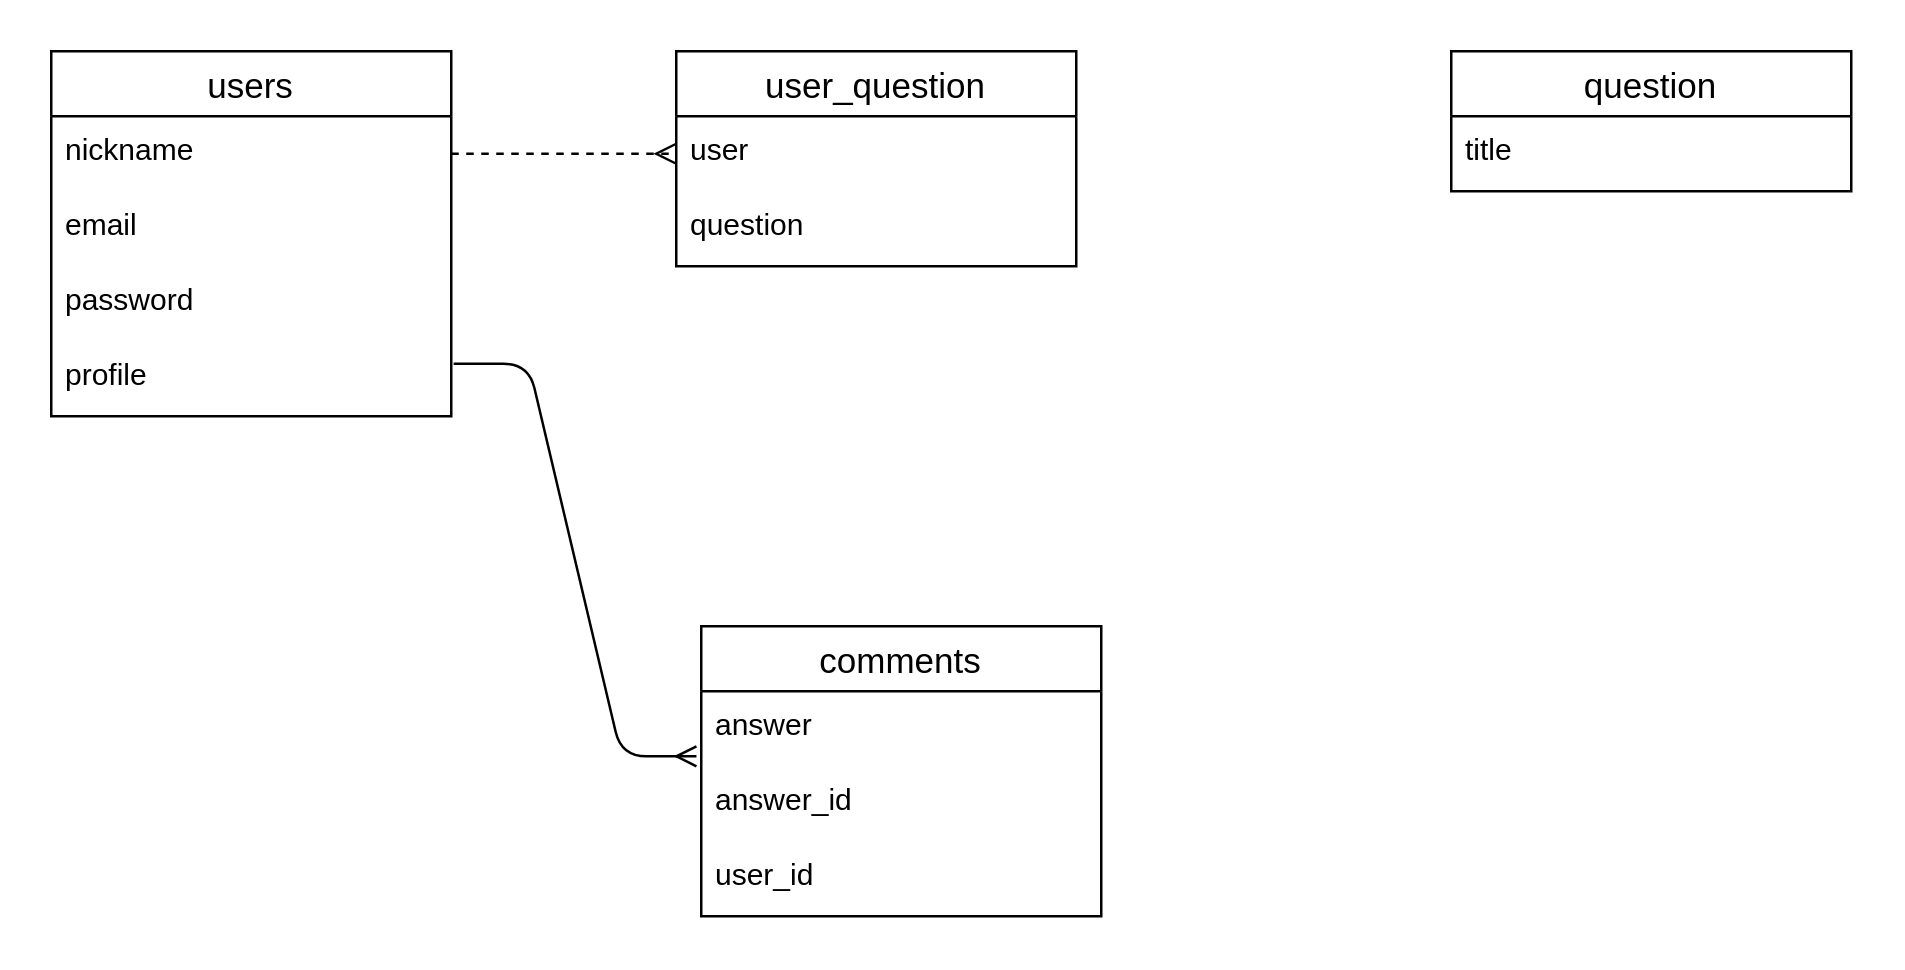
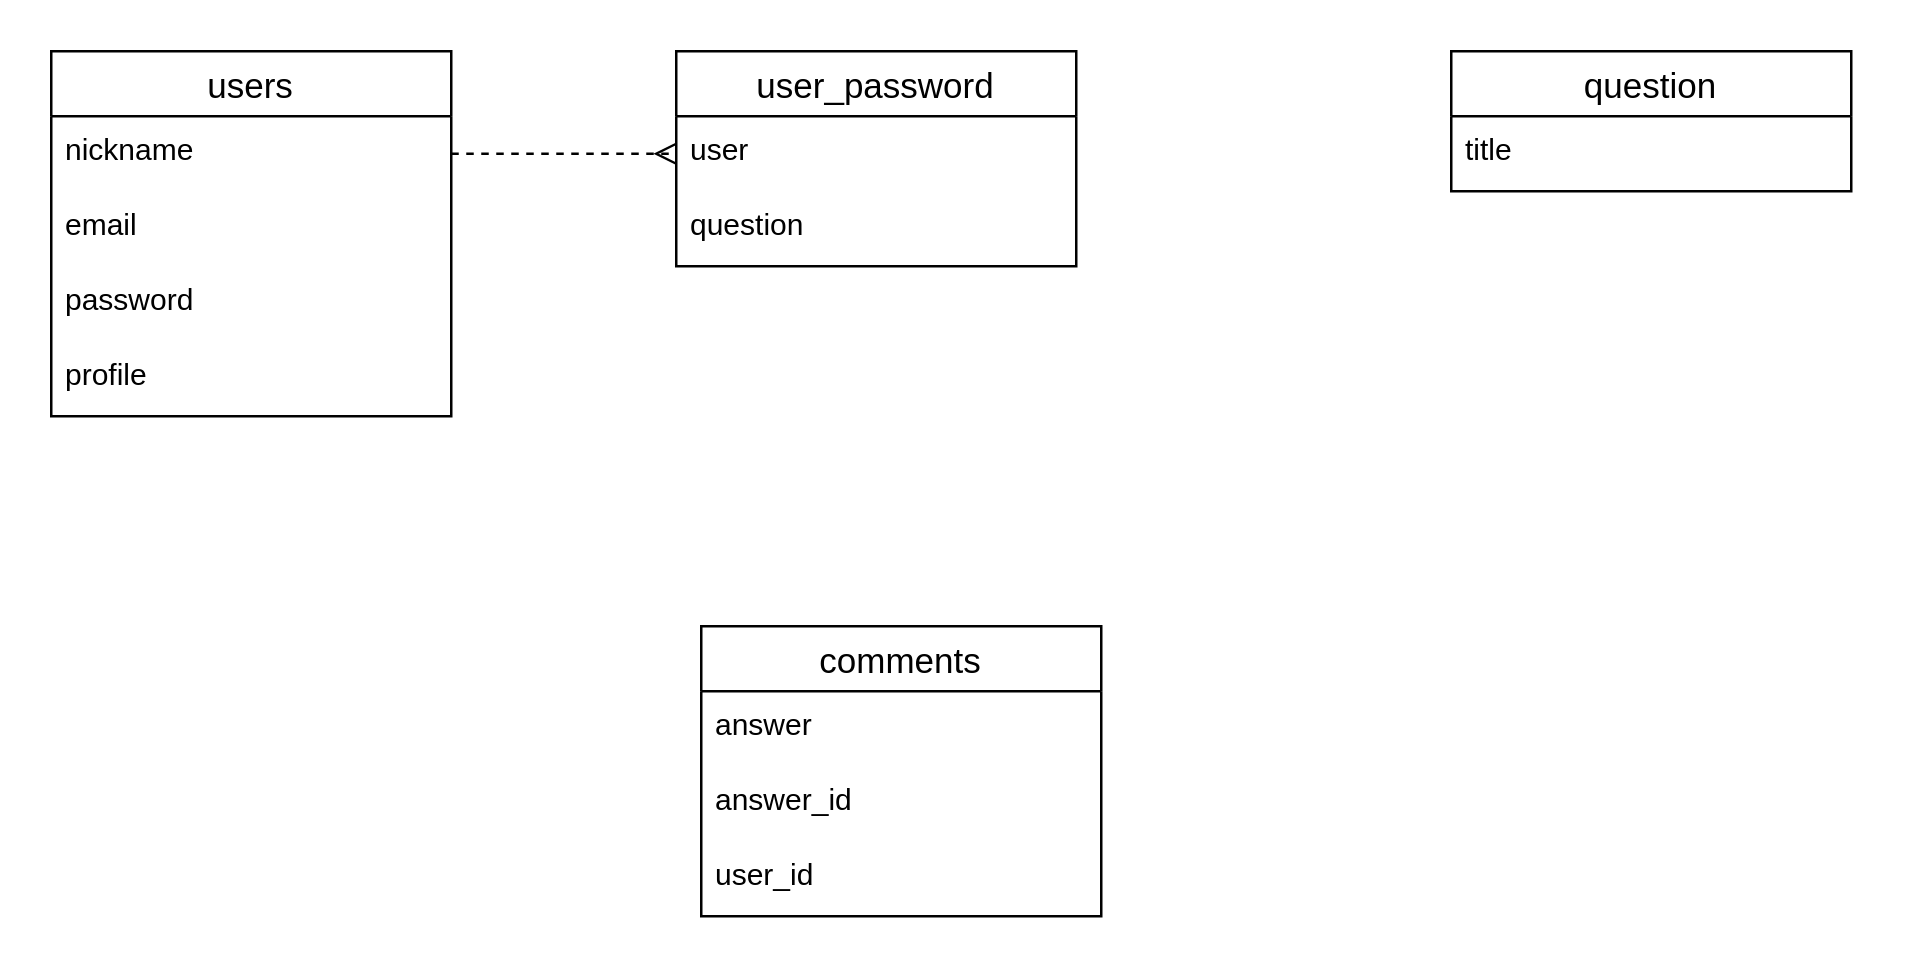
node "user_question": label "user_question" -> "user_password"
edge "profile" -> "answer": removed
